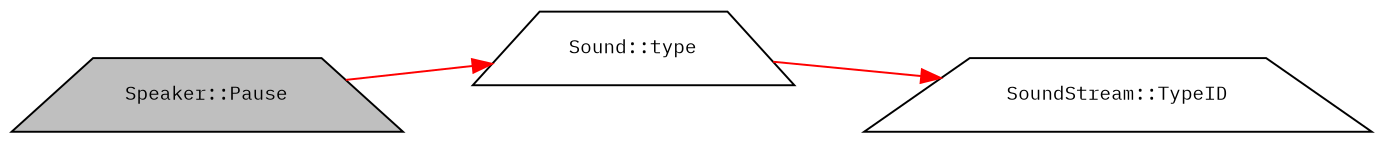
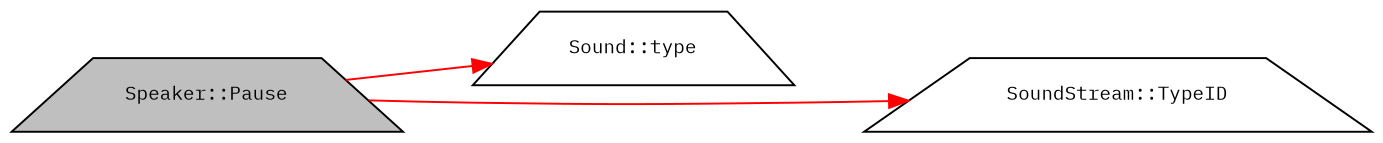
edge "Sound::type" -> "SoundStream::TypeID": now "Speaker::Pause" -> "SoundStream::TypeID"
